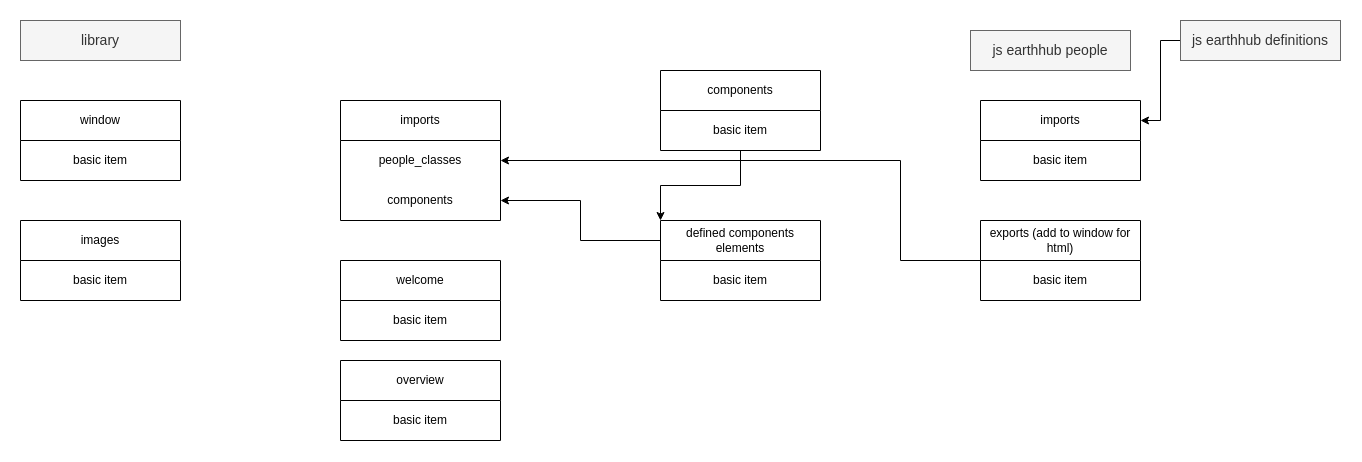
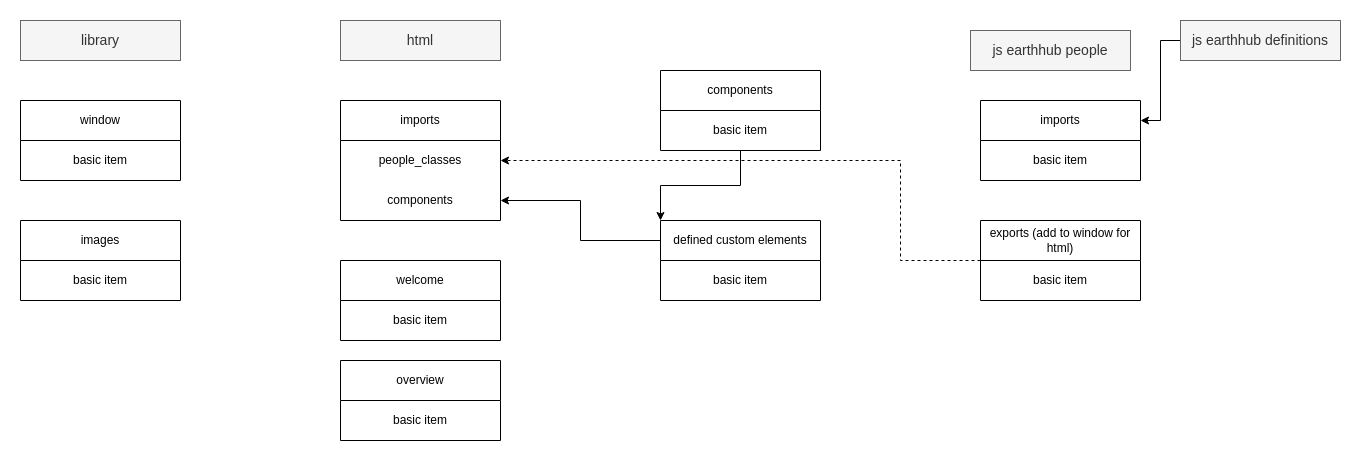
node "html": added
edge "exports (add to window for html)" -> "people_classes": style solid -> dashed
node "defined components elements": label "defined components elements" -> "defined custom elements"
